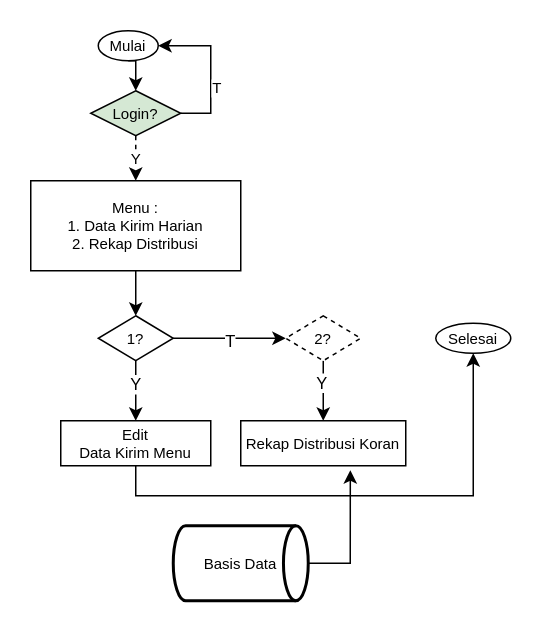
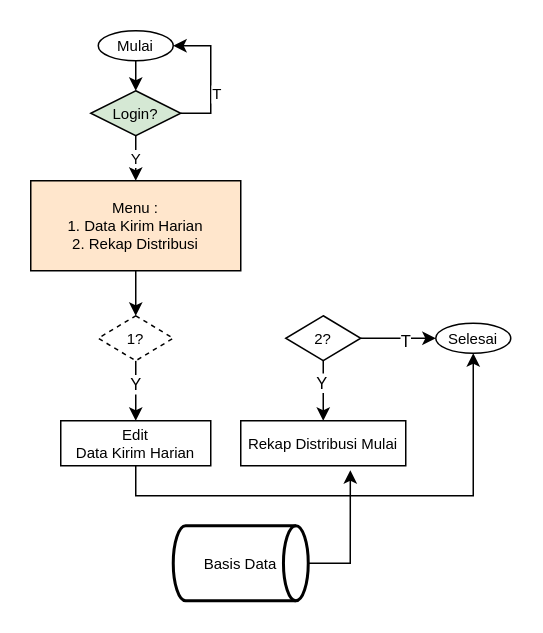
node "Mulai": size 60x30 -> 75x30
edge "Login?" -> "Menu : 1. Data Kirim Harian 2. Rekap Distribusi": style dashed -> solid
node "Menu : 1. Data Kirim Harian 2. Rekap Distribusi": fillcolor #ffffff -> #ffe6cc
node "1?": style solid -> dashed
edge "1?" -> "2?": removed, label "T"
node "2?": style dashed -> solid
edge "2?" -> "Selesai": added, label "T"
node "Edit Data Kirim Menu": label "Edit Data Kirim Menu" -> "Edit Data Kirim Harian"
node "Rekap Distribusi Koran": label "Rekap Distribusi Koran" -> "Rekap Distribusi Mulai"
